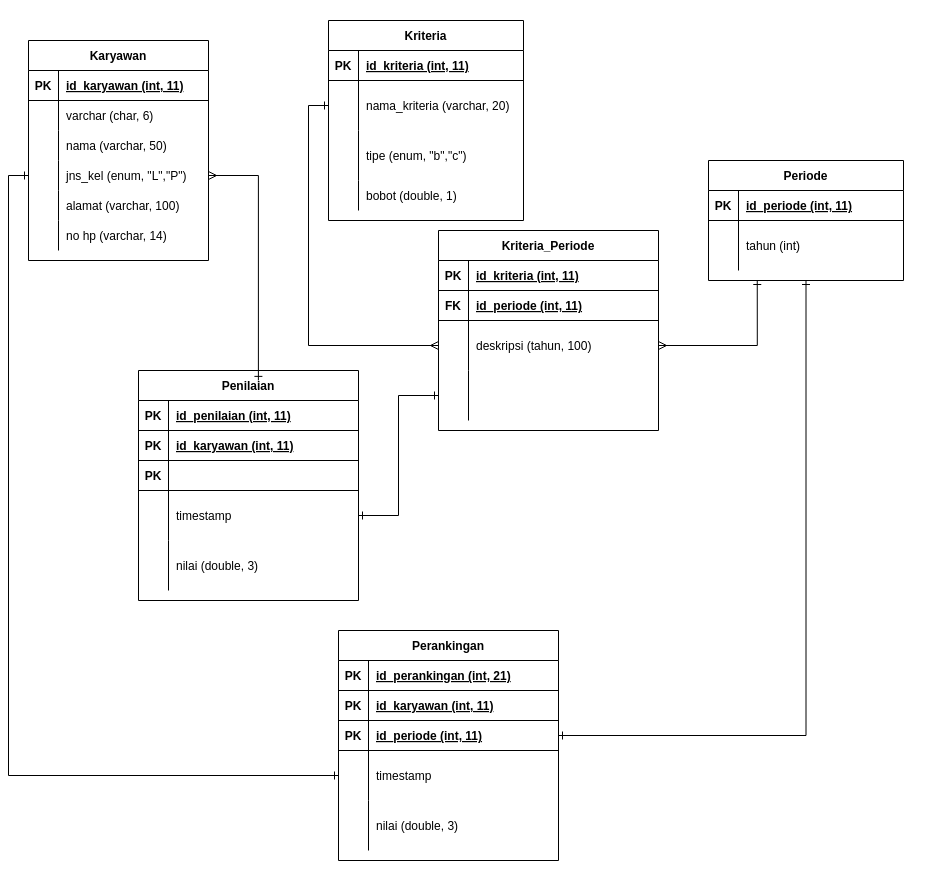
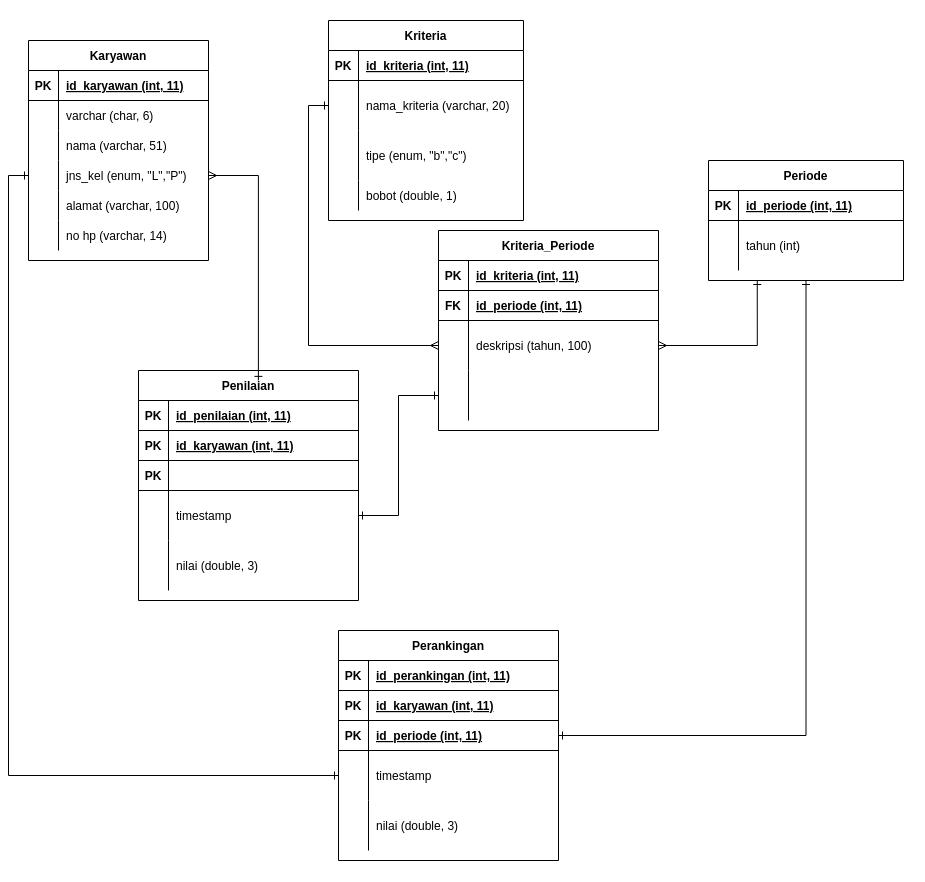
node "nama (varchar, 50)": label "nama (varchar, 50)" -> "nama (varchar, 51)"
node "id_perankingan (int, 21)": label "id_perankingan (int, 21)" -> "id_perankingan (int, 11)"
